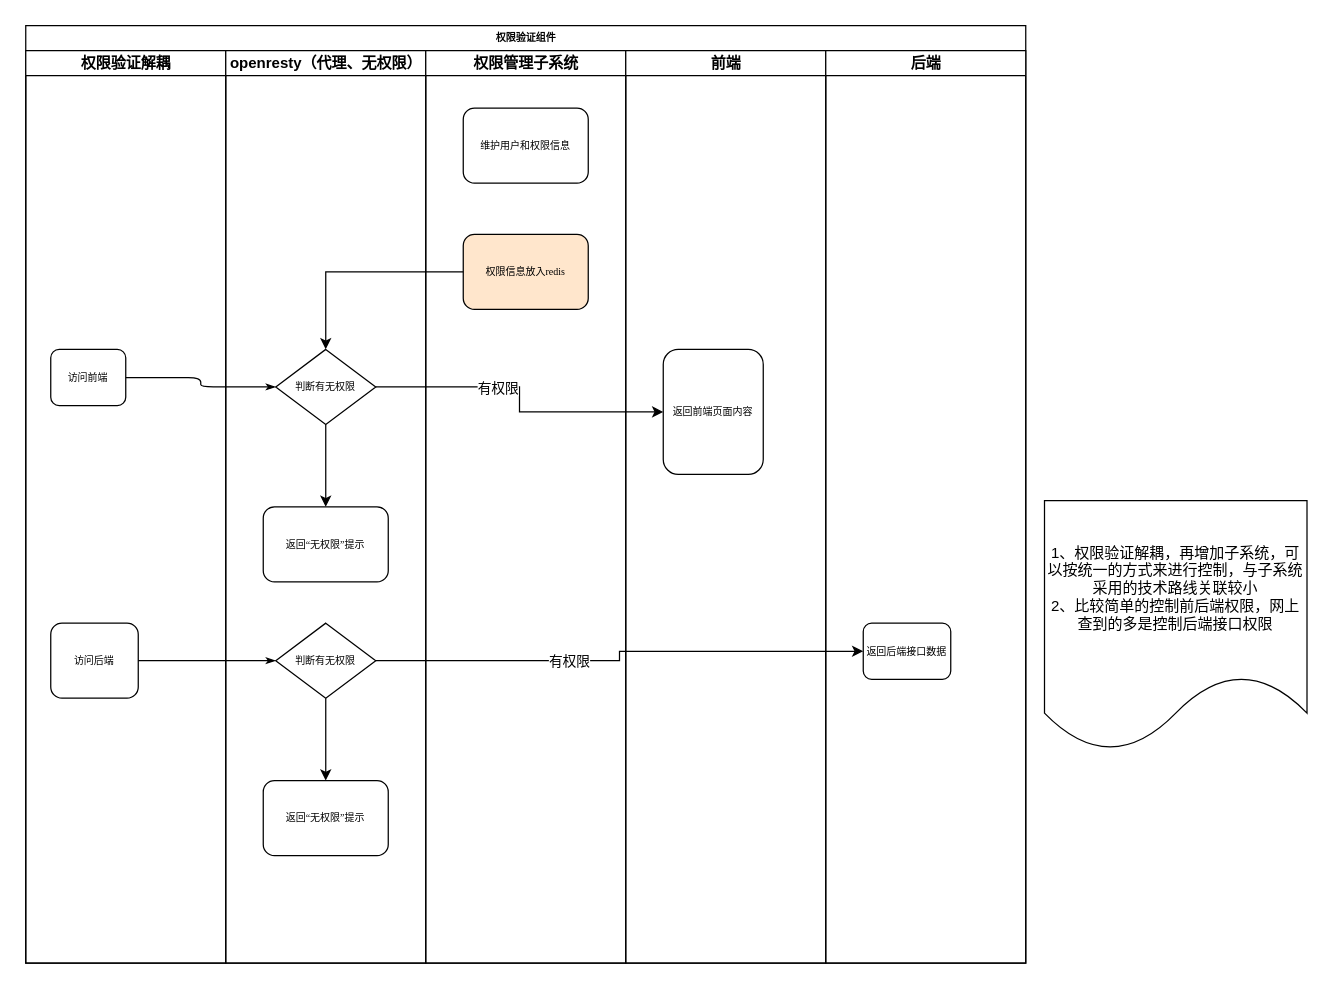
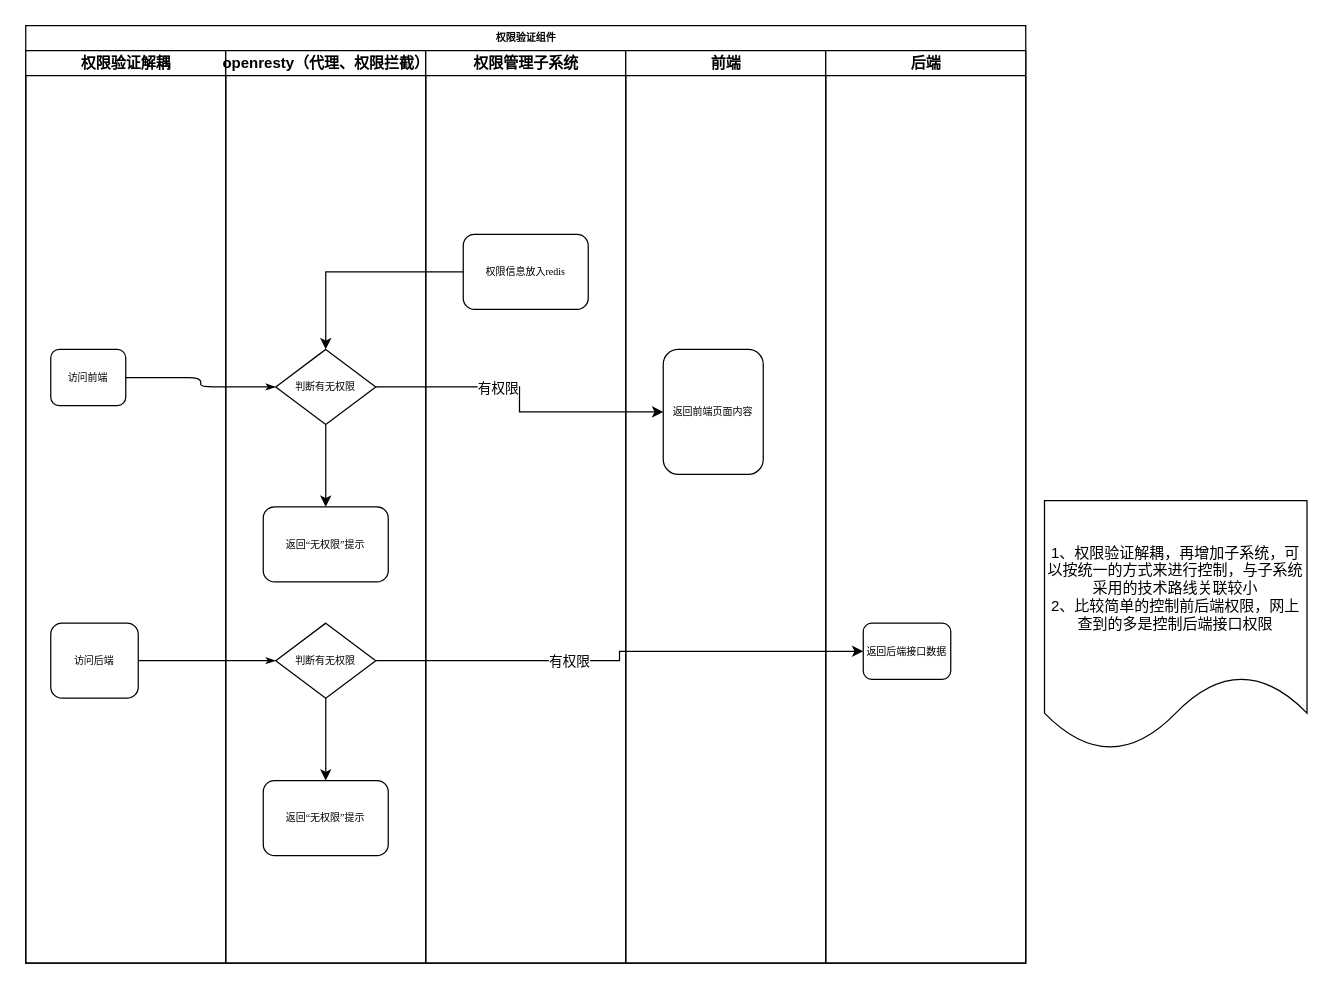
node "openresty（代理、无权限）": label "openresty（代理、无权限）" -> "openresty（代理、权限拦截）"
node "维护用户和权限信息": removed
node "权限信息放入redis": fillcolor #ffe6cc -> #ffffff
